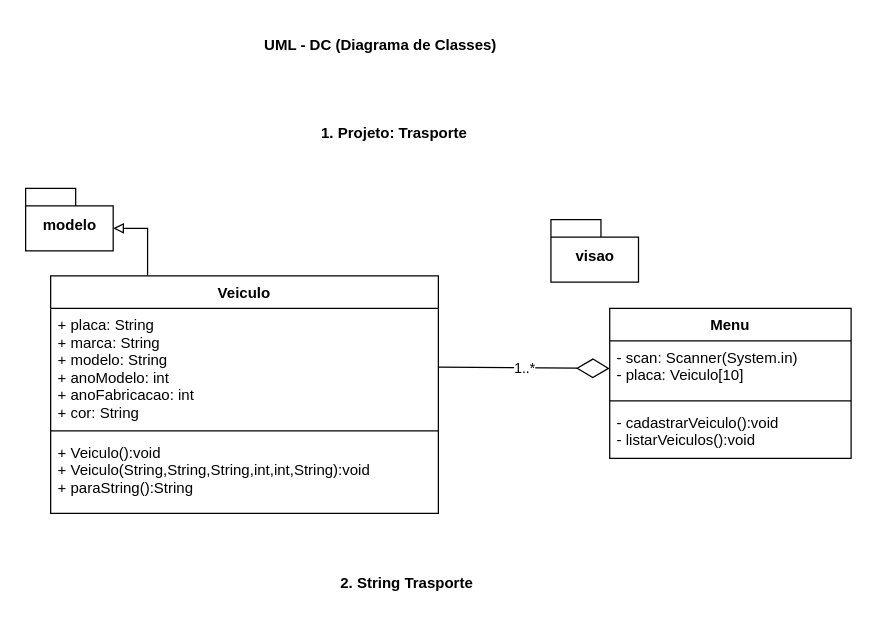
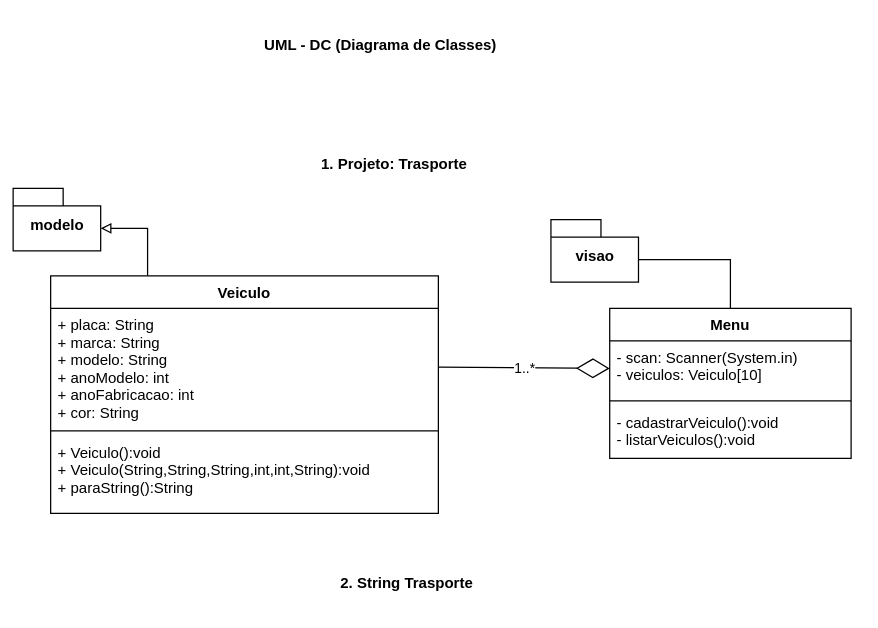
node "1. Projeto: Trasporte": moved (394, 132) -> (394, 163)
node "modelo": moved (69, 219) -> (57, 219)
edge "visao" -- "Menu": added
node "- scan: Scanner(System.in) - placa: Veiculo[10]": label "- scan: Scanner(System.in) - placa: Veiculo[10]" -> "- scan: Scanner(System.in) - veiculos: Veiculo[10]"
